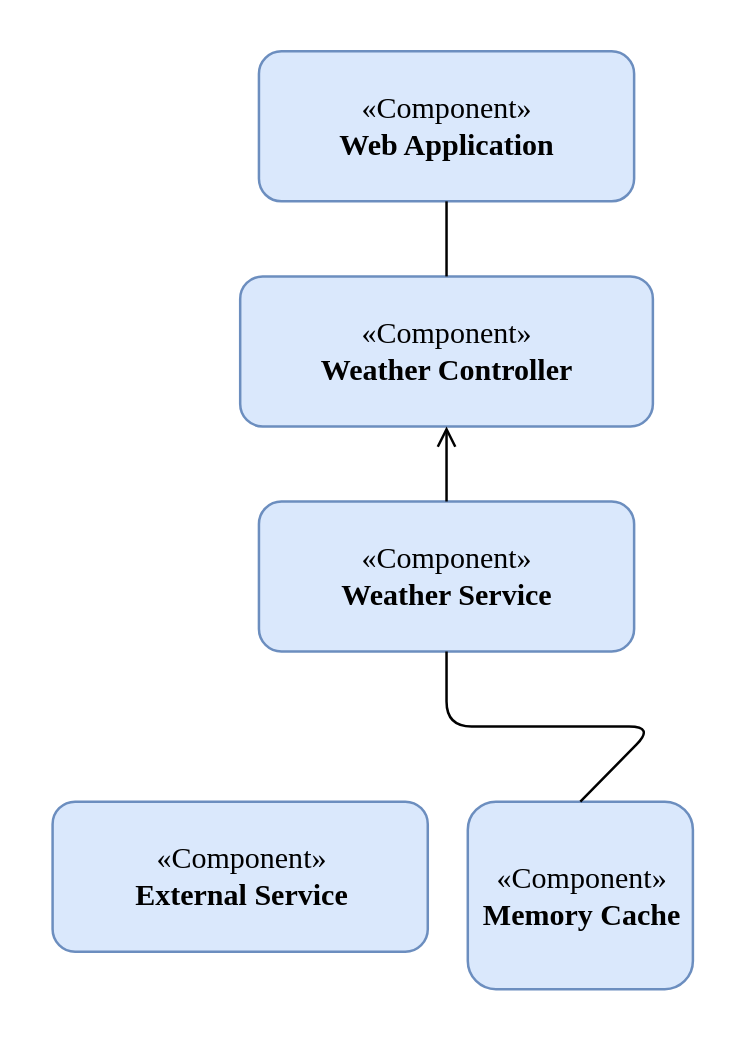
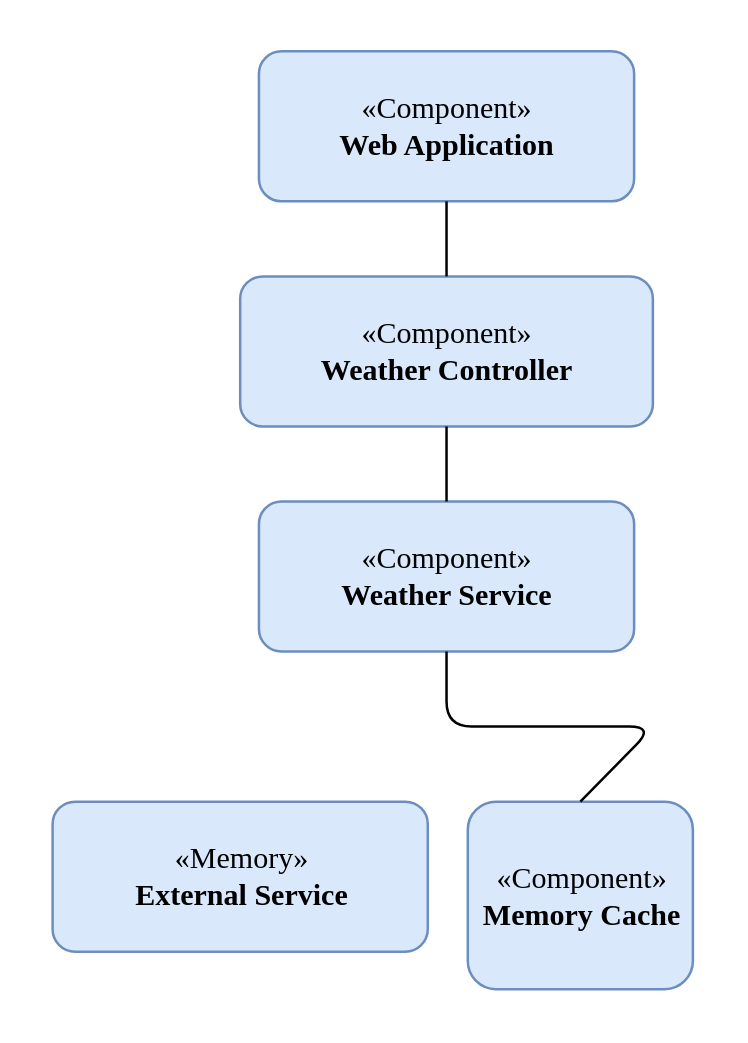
edge "«Component» Weather Service" -> "«Component» Weather Controller": arrowhead open -> none
node "«Component» External Service": label "«Component» External Service" -> "«Memory» External Service"
